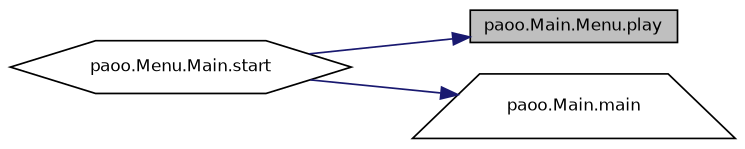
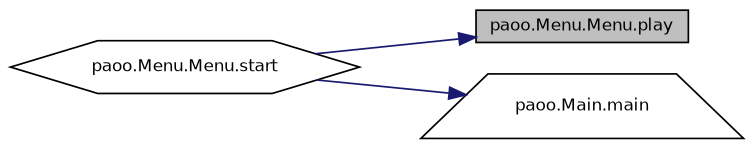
node "paoo.Main.Menu.play": label "paoo.Main.Menu.play" -> "paoo.Menu.Menu.play"
node "paoo.Menu.Main.start": label "paoo.Menu.Main.start" -> "paoo.Menu.Menu.start"
